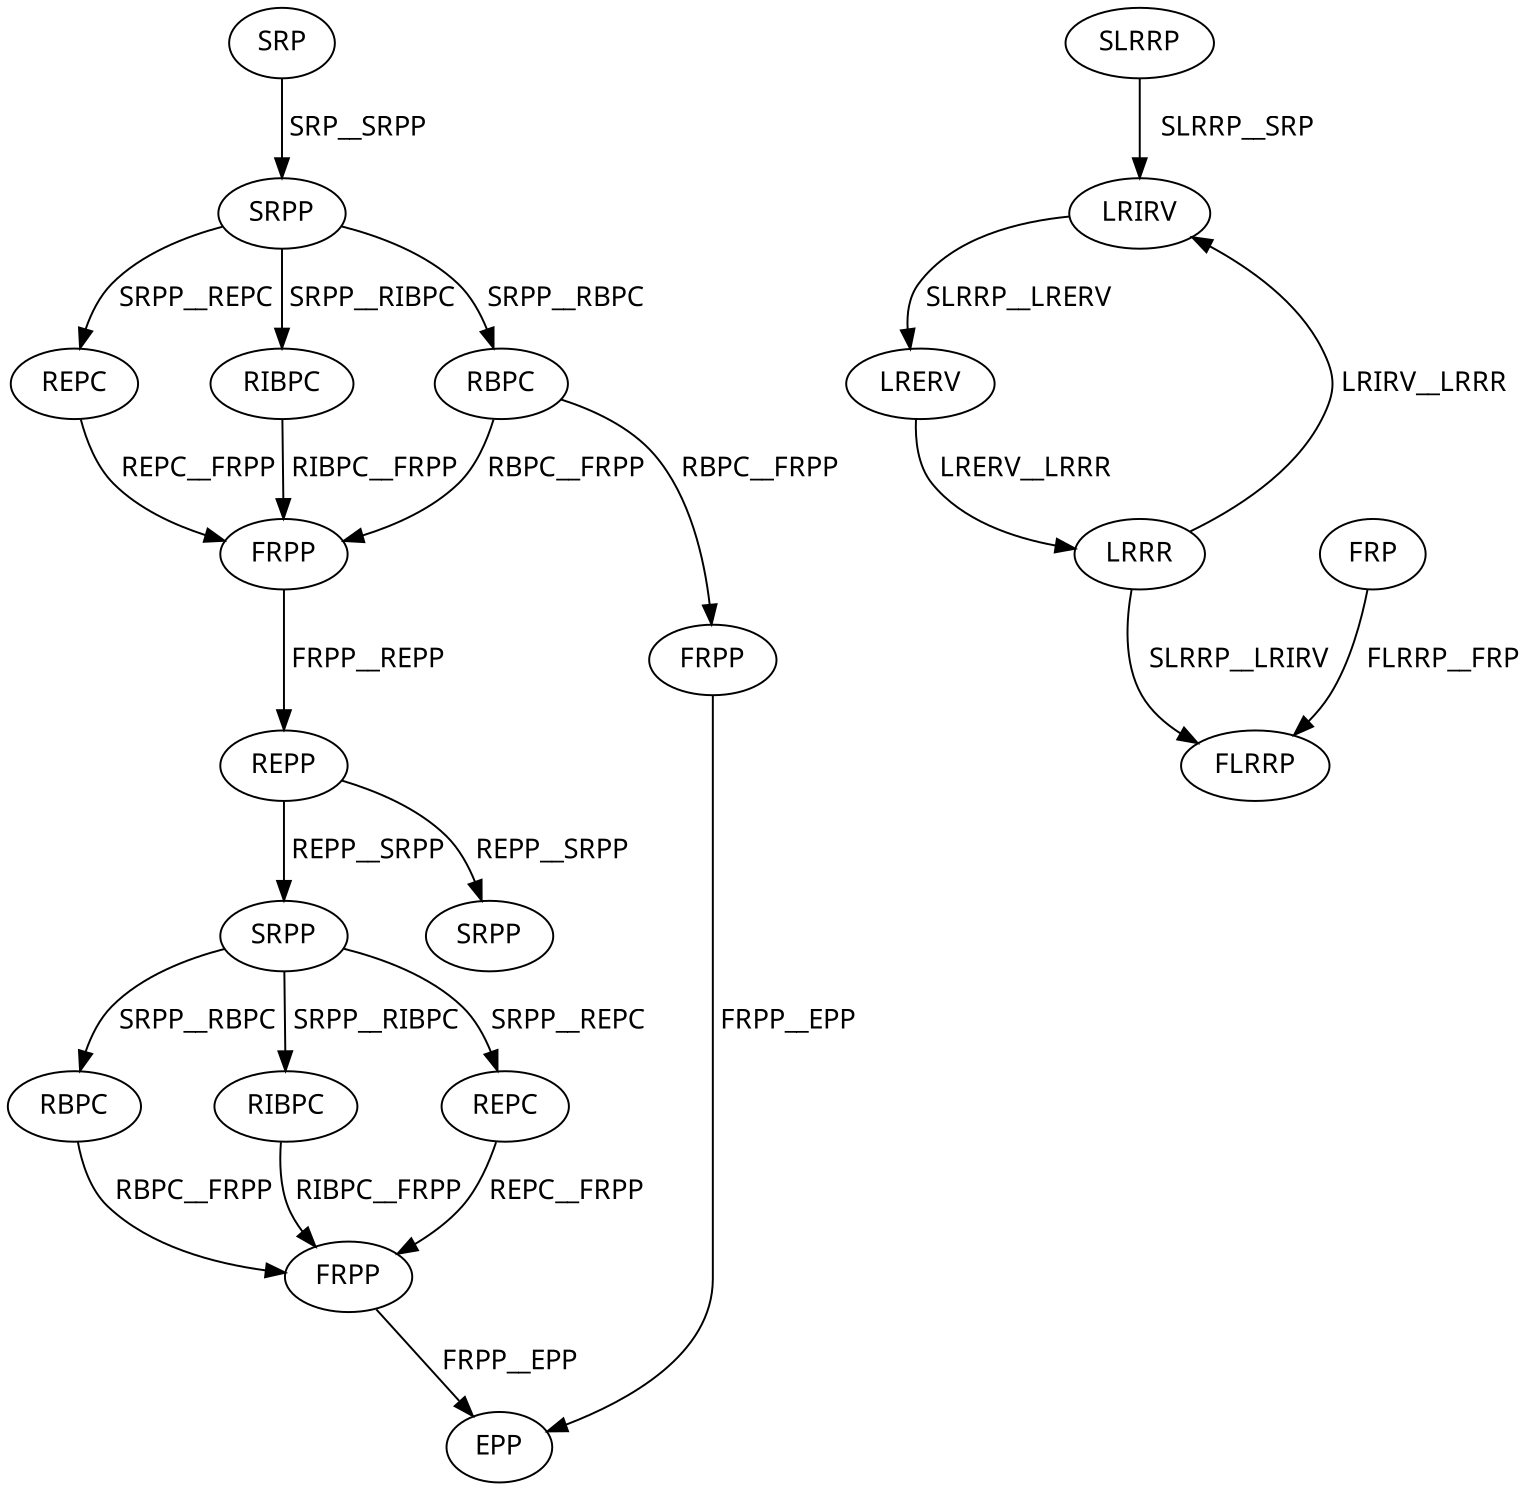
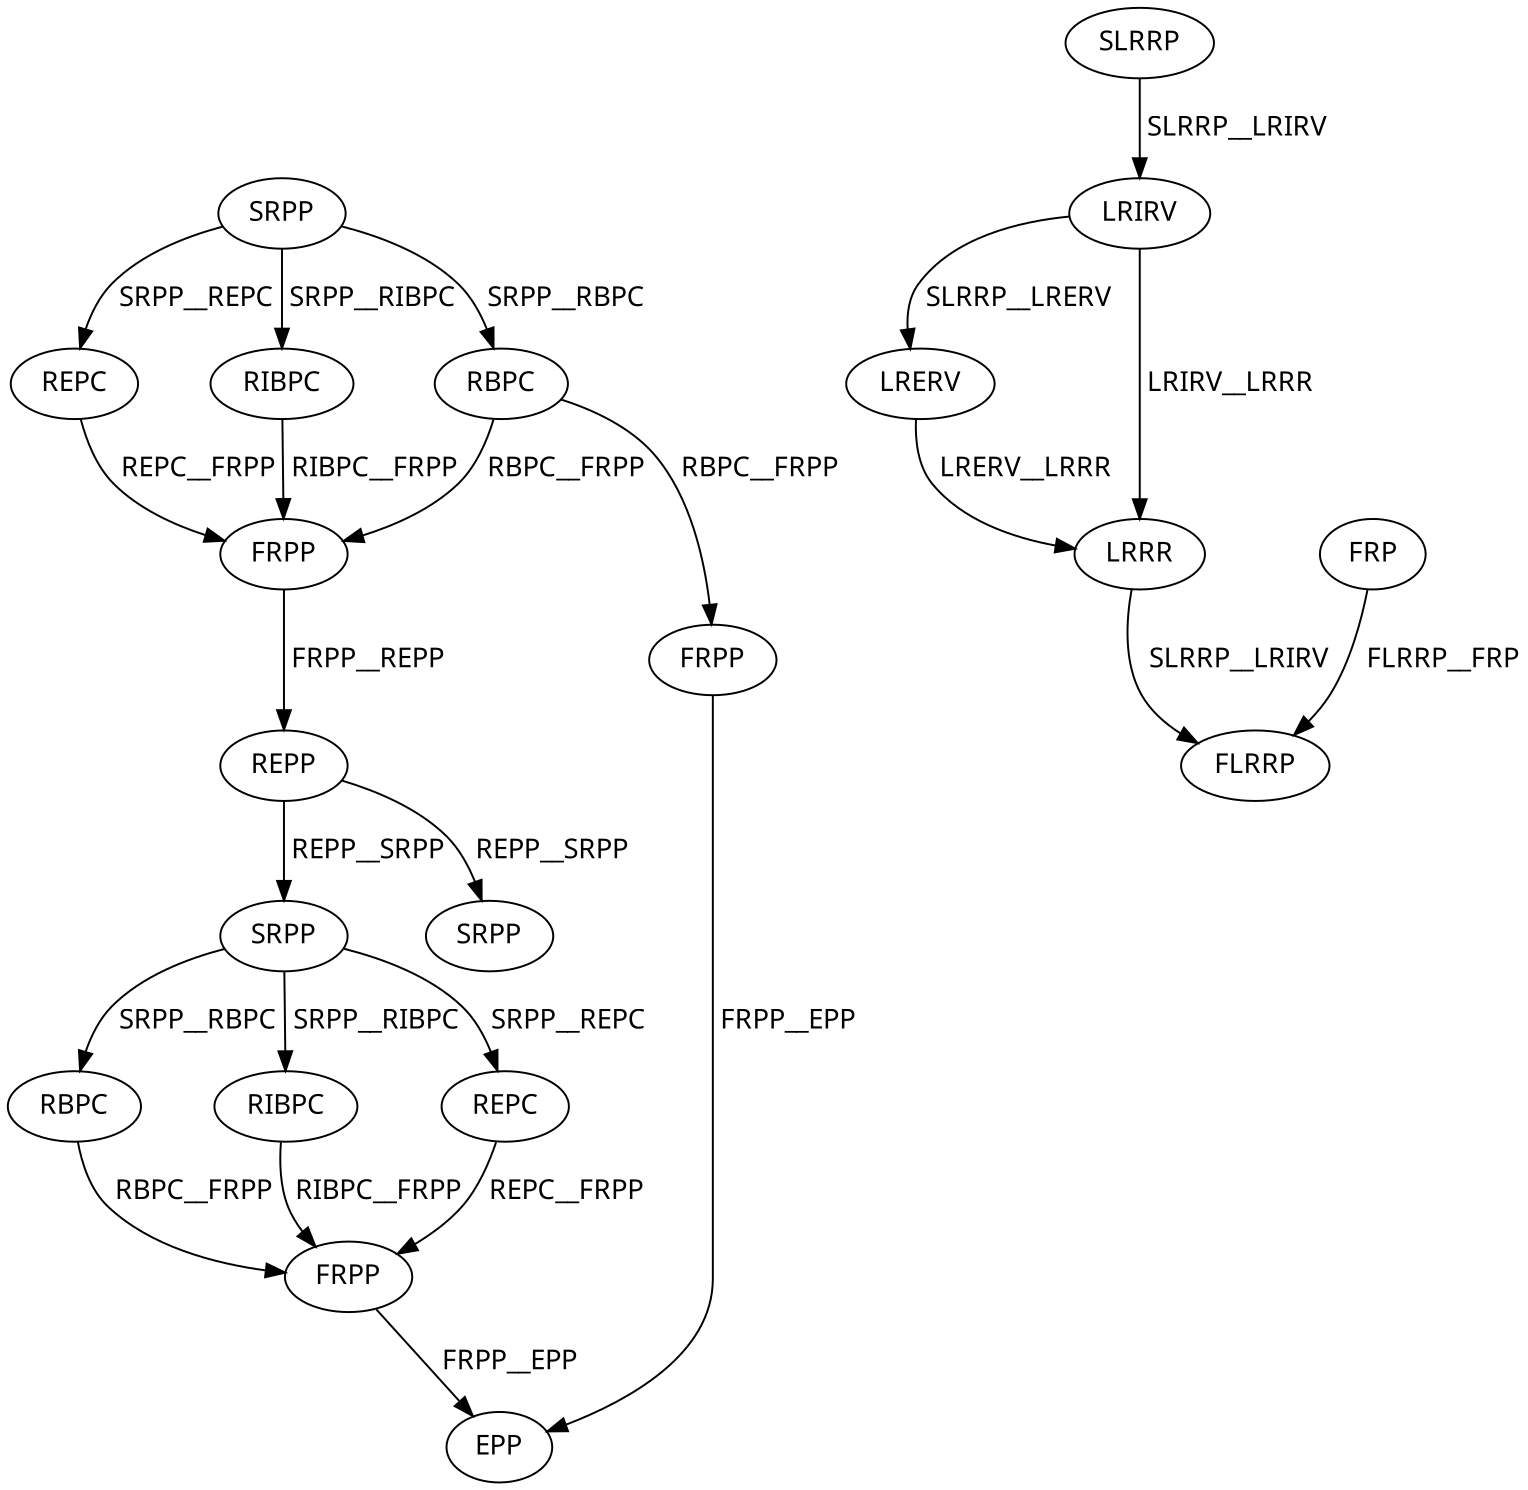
node "SRP": removed
edge "SLRRP" -> "LRIRV": label " SLRRP__SRP" -> " SLRRP__LRIRV"
edge "LRRR" -> "LRIRV": reversed
